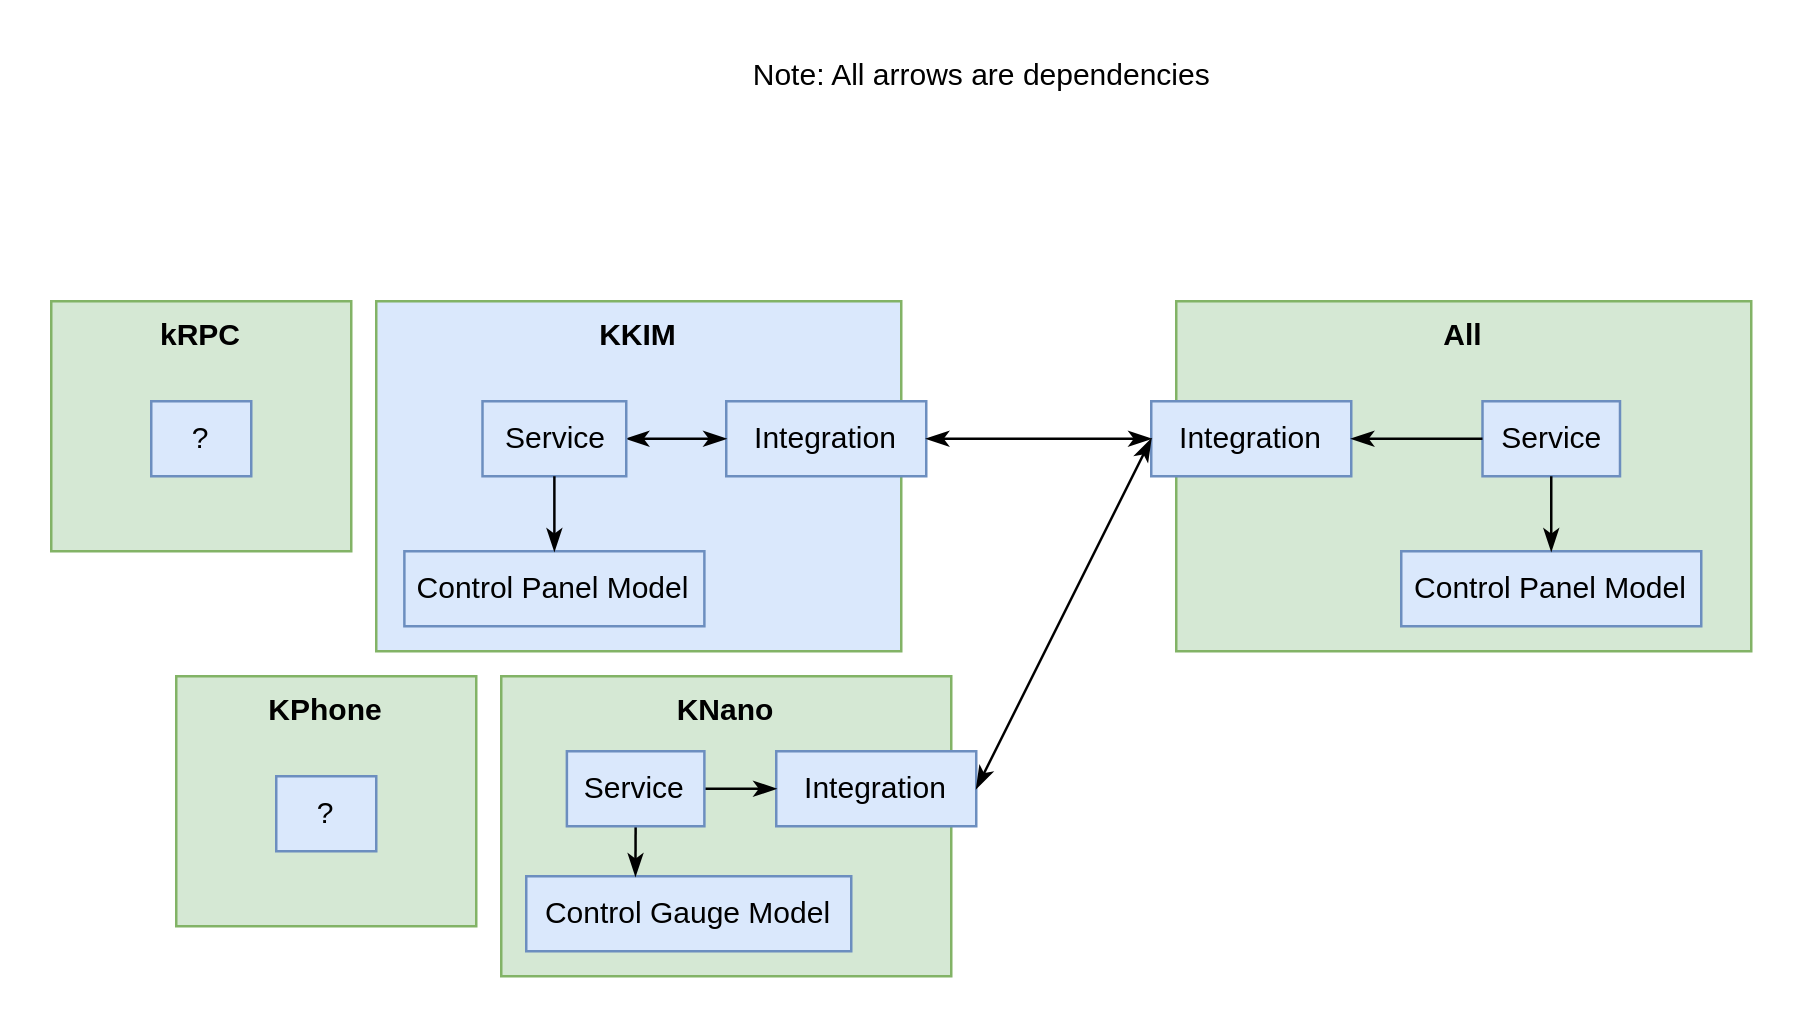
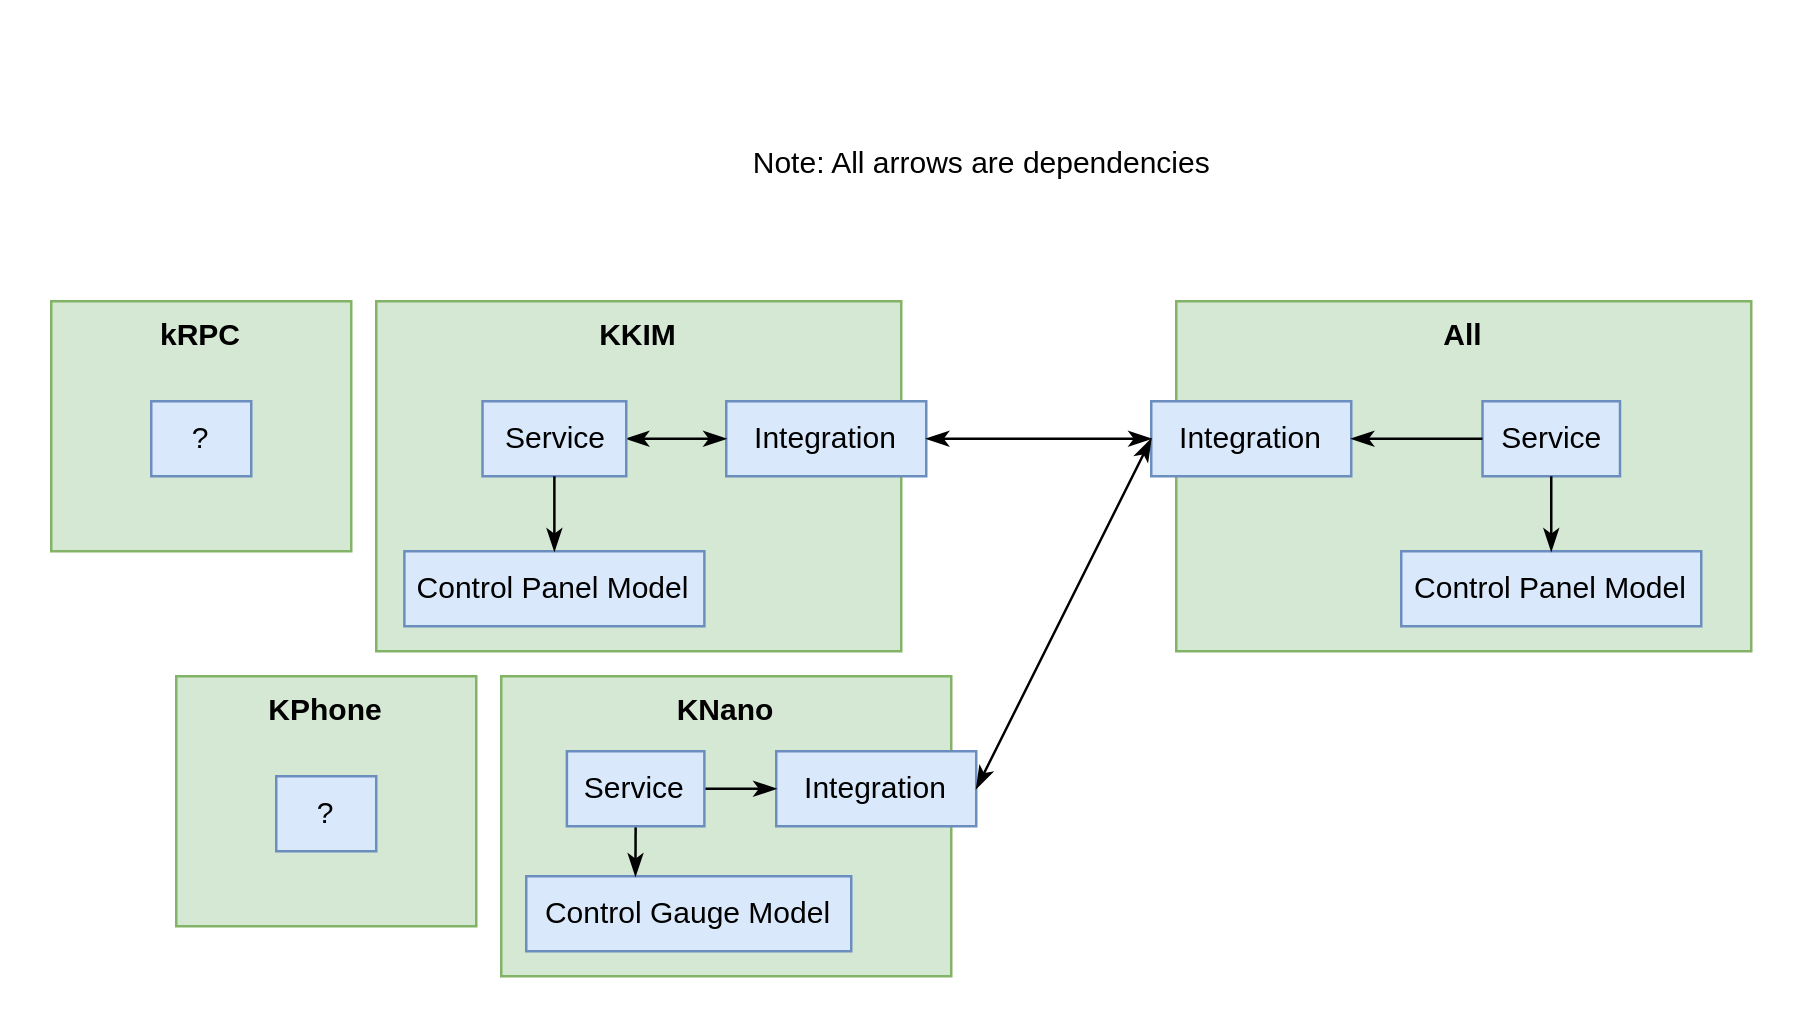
node "Note: All arrows are dependencies": moved (983, 76) -> (983, 164)
node "KKIM": fillcolor #dae8fc -> #d5e8d4
